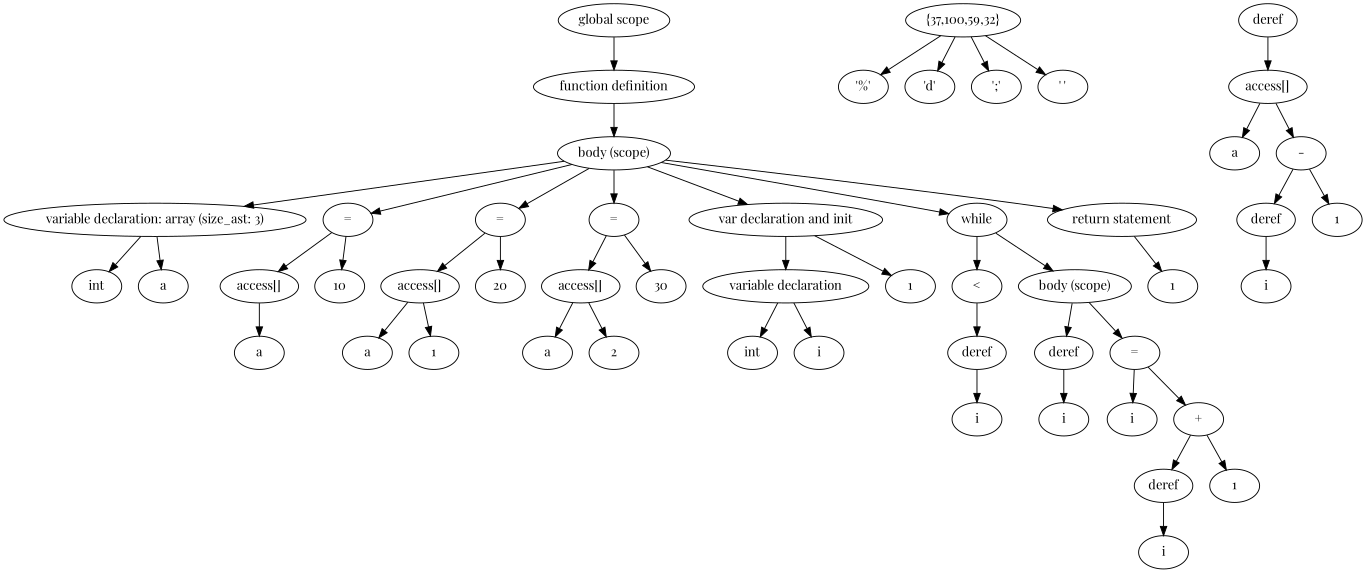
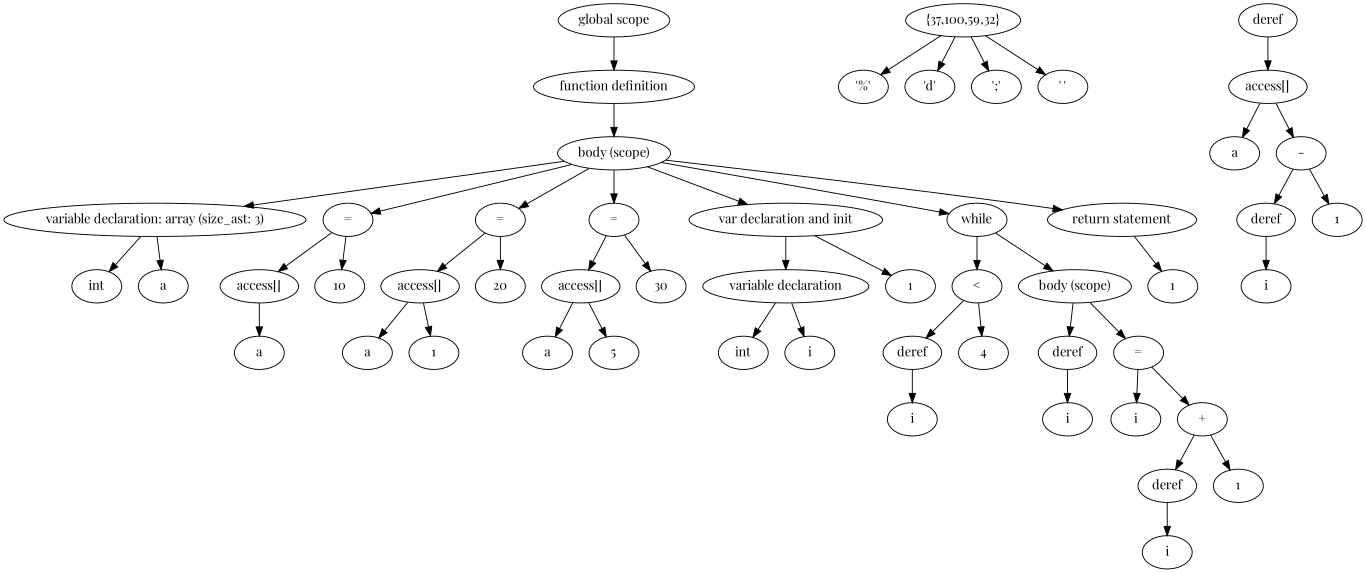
node "2": label "2" -> "5"
node "4": added
